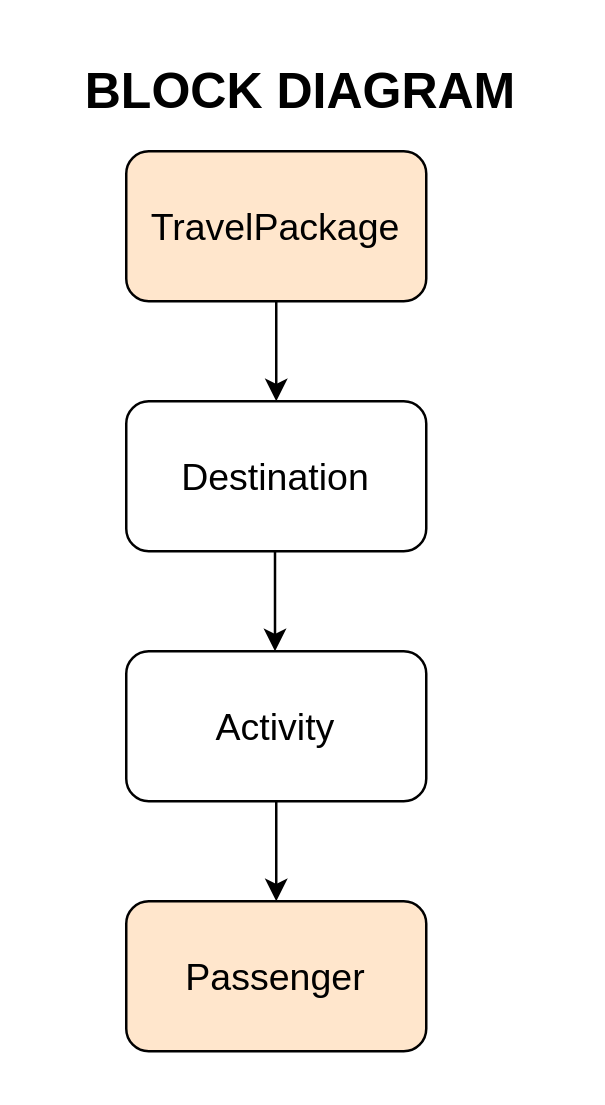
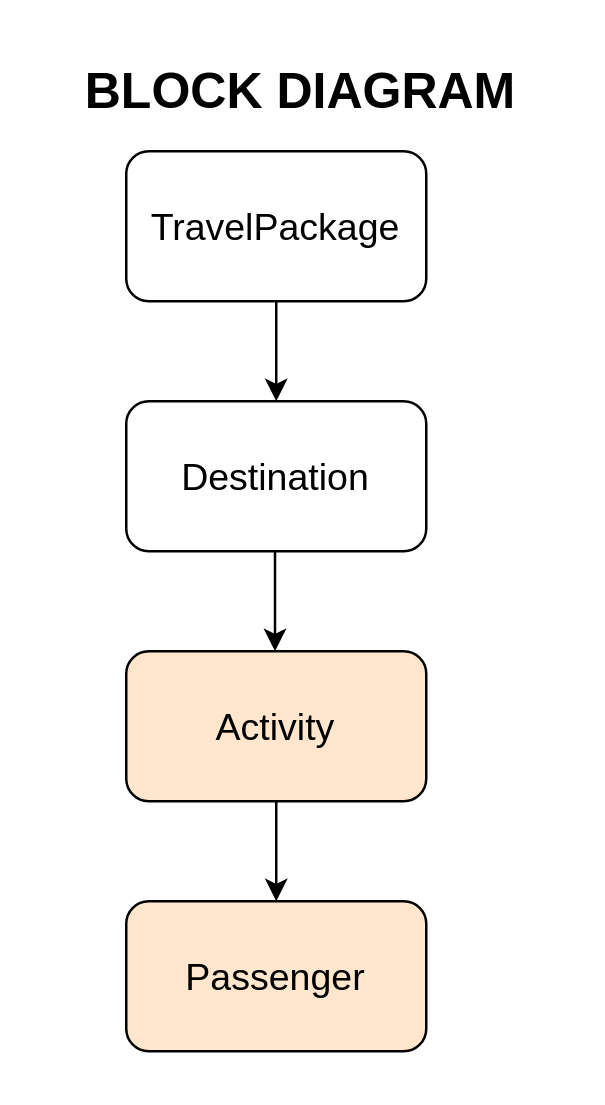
node "TravelPackage": fillcolor #ffe6cc -> #ffffff
node "Activity": fillcolor #ffffff -> #ffe6cc
